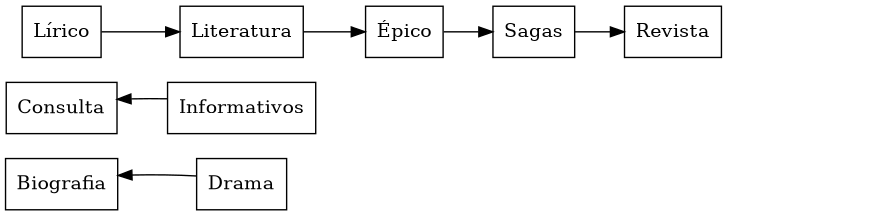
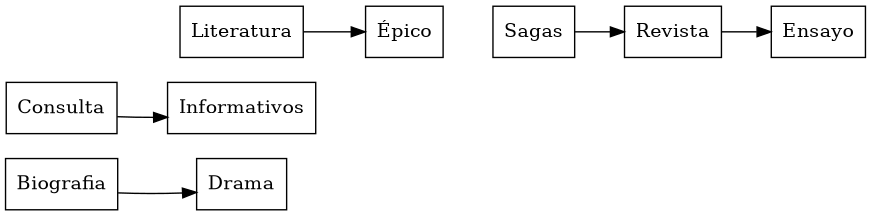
node "Lírico": removed
edge "Épico" -> "Sagas": removed
node "Ensayo": added
edge "Informativos" -> "Consulta": reversed
edge "Drama" -> "Biografia": reversed
